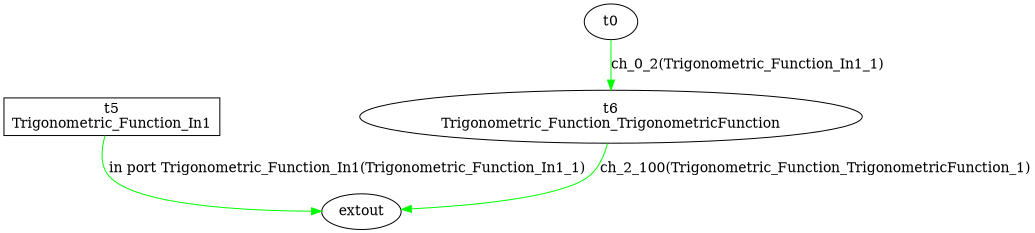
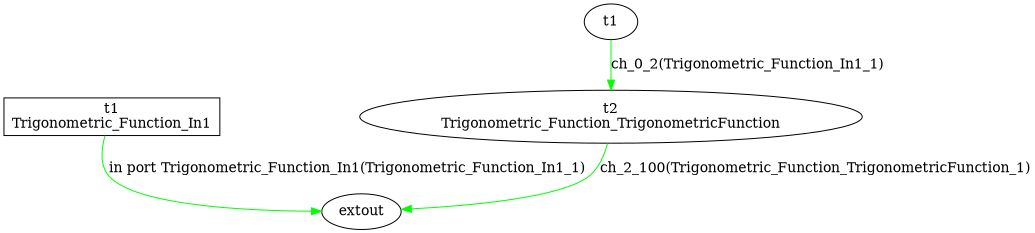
node "t0": label "t0" -> "t1"
node "t5 Trigonometric_Function_In1": label "t5 Trigonometric_Function_In1" -> "t1 Trigonometric_Function_In1"
node "t6 Trigonometric_Function_TrigonometricFunction": label "t6 Trigonometric_Function_TrigonometricFunction" -> "t2 Trigonometric_Function_TrigonometricFunction"
